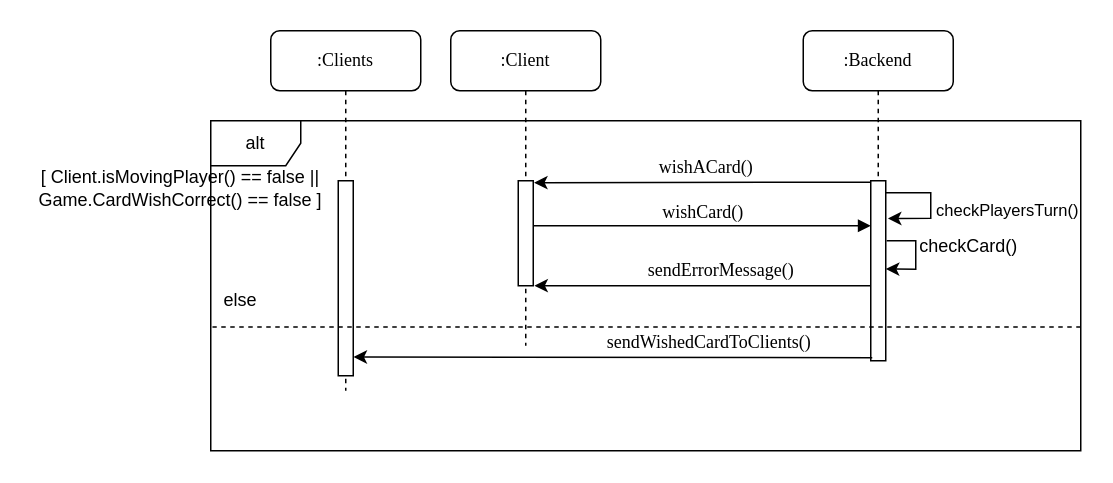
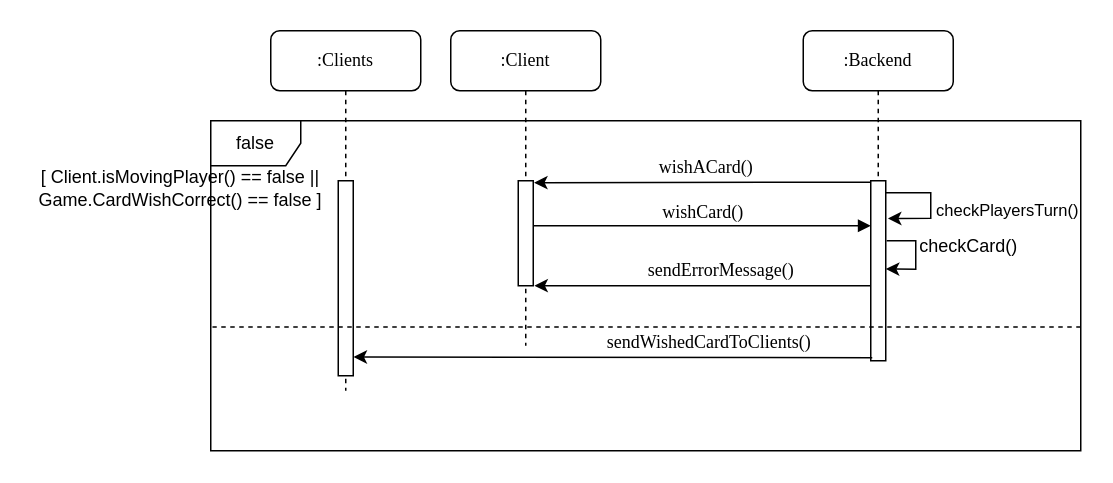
node "alt": label "alt" -> "false"
node "else": removed
